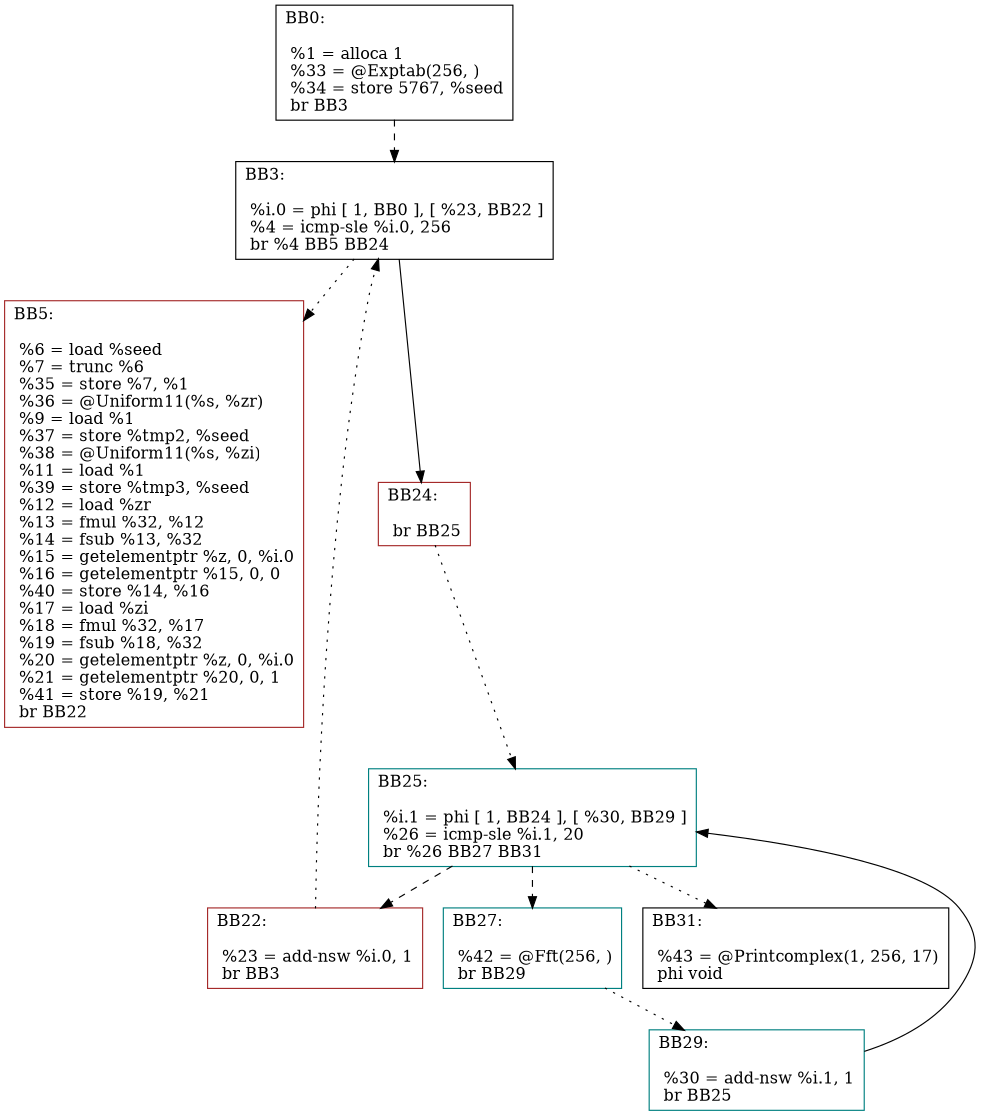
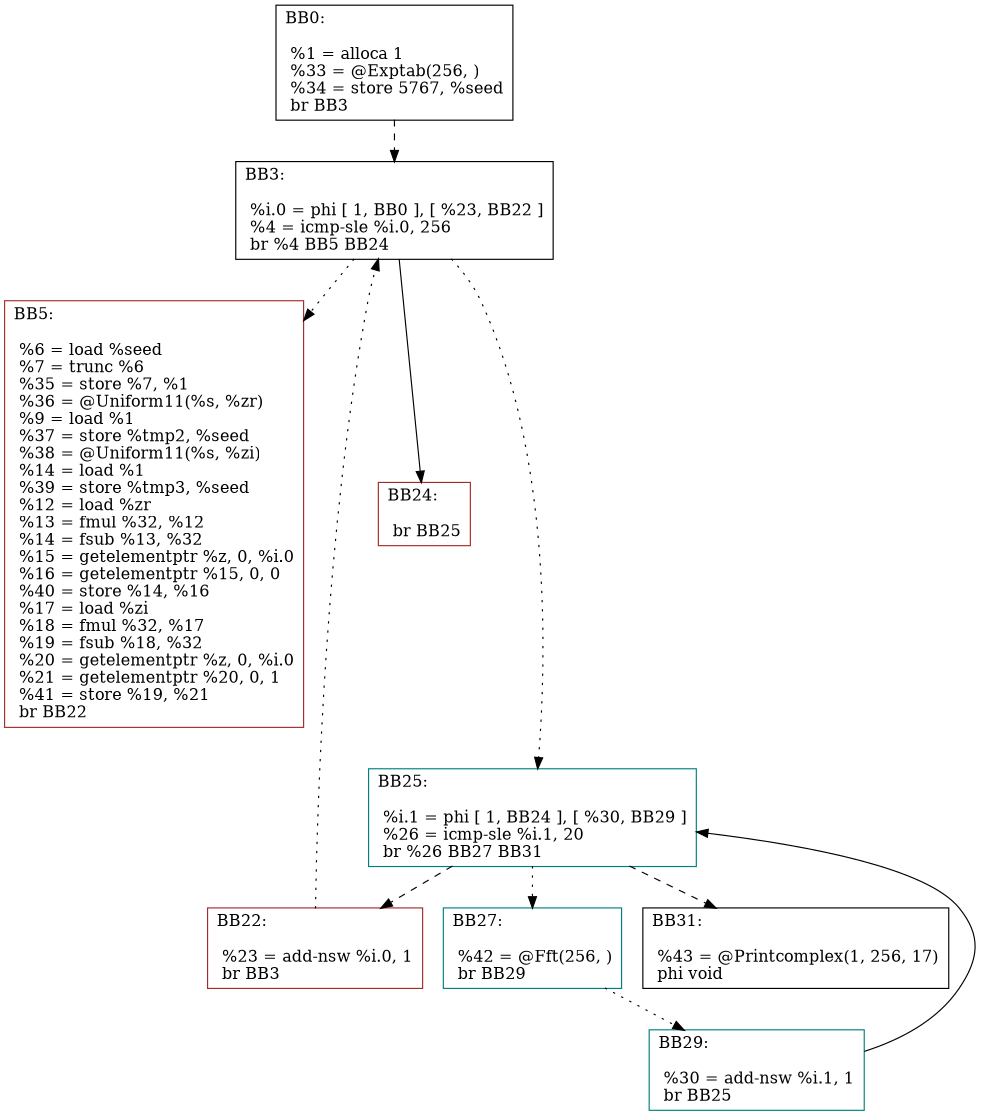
node "BB5:": text "%11 = load %1" -> "%14 = load %1"
edge "BB24:" -> "BB25:": now "BB3:" -> "BB25:"
edge "BB25:" -> "BB27:": style dashed -> dotted
edge "BB25:" -> "BB31:": style dotted -> dashed
